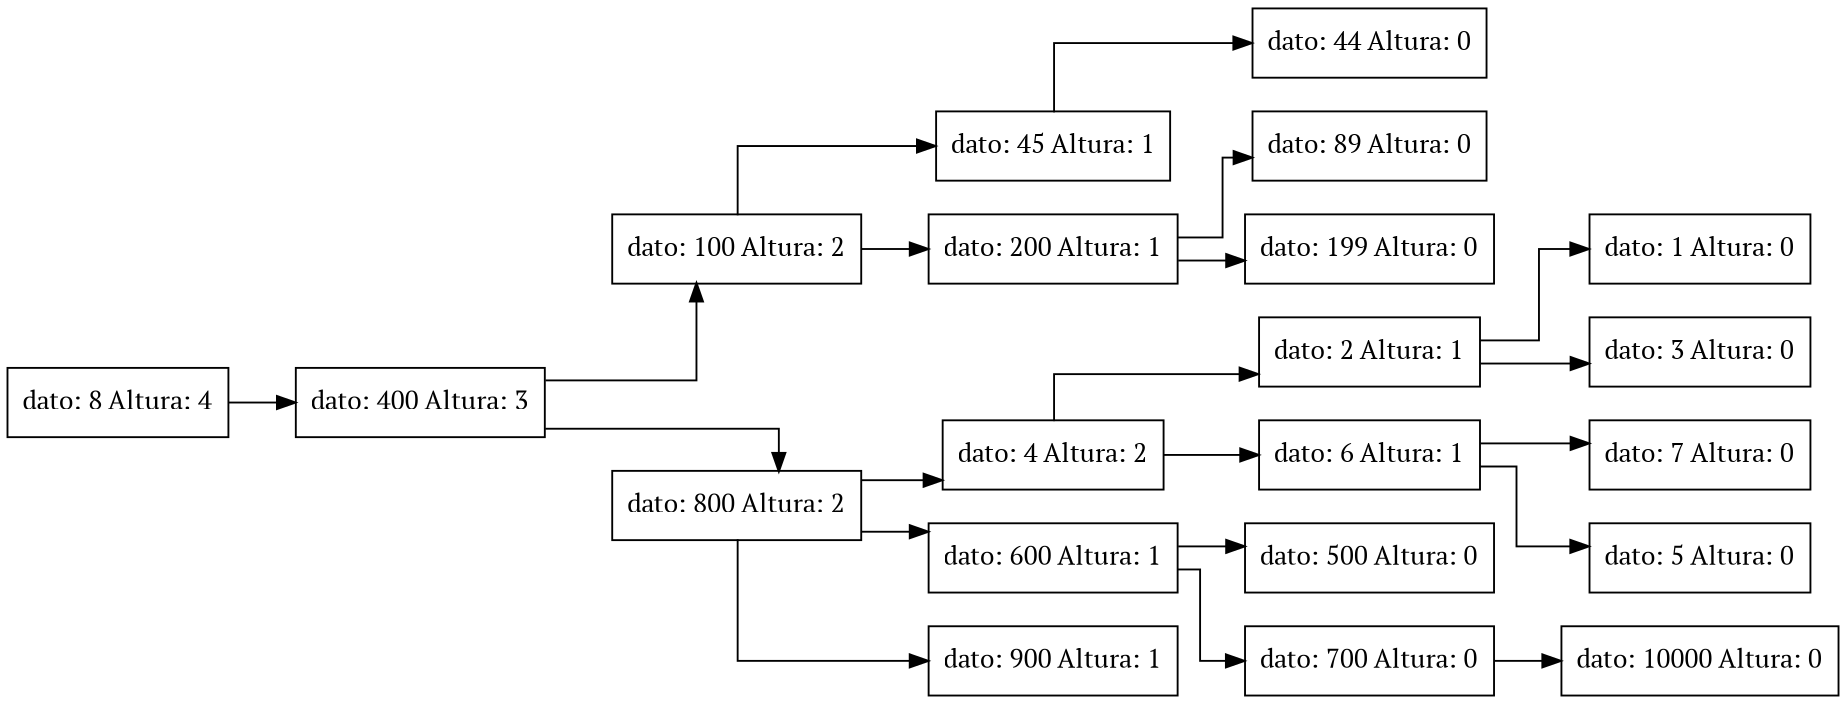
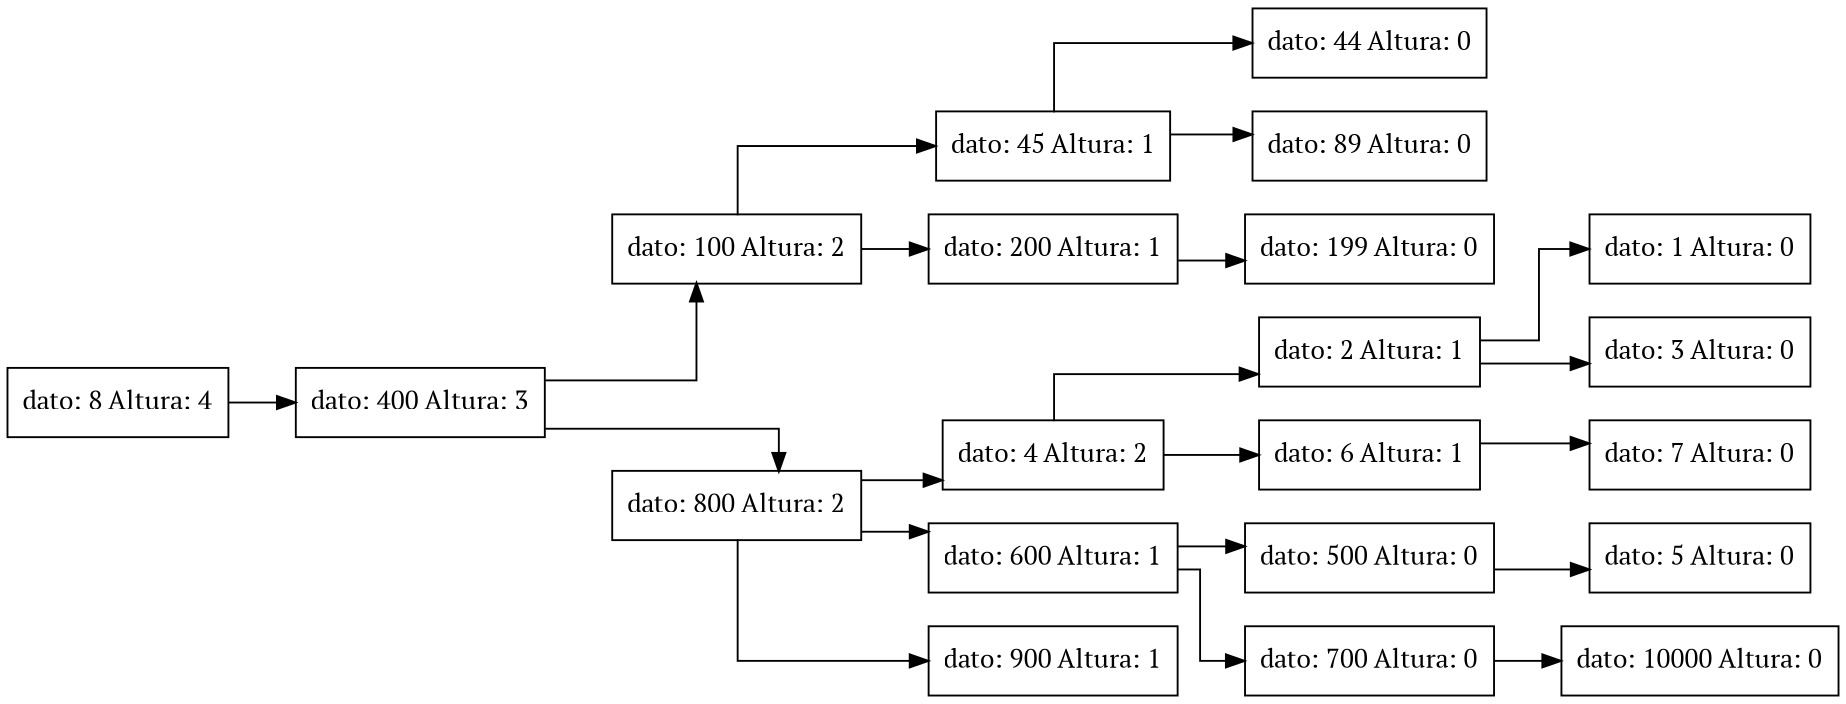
edge "dato: 200 Altura: 1" -> "dato: 89 Altura: 0": now "dato: 45 Altura: 1" -> "dato: 89 Altura: 0"
edge "dato: 6 Altura: 1" -> "dato: 5 Altura: 0": now "dato: 500 Altura: 0" -> "dato: 5 Altura: 0"
